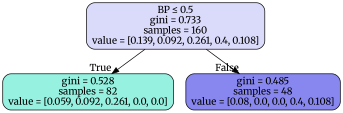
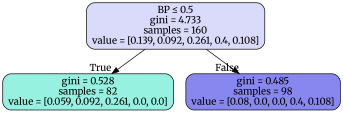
node "BP ≤ 0.5": text "gini = 0.733" -> "gini = 4.733"
node "gini = 0.485": text "samples = 48" -> "samples = 98"
